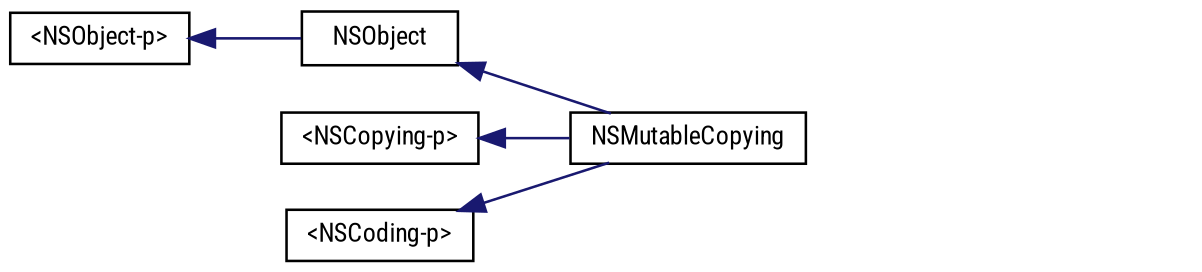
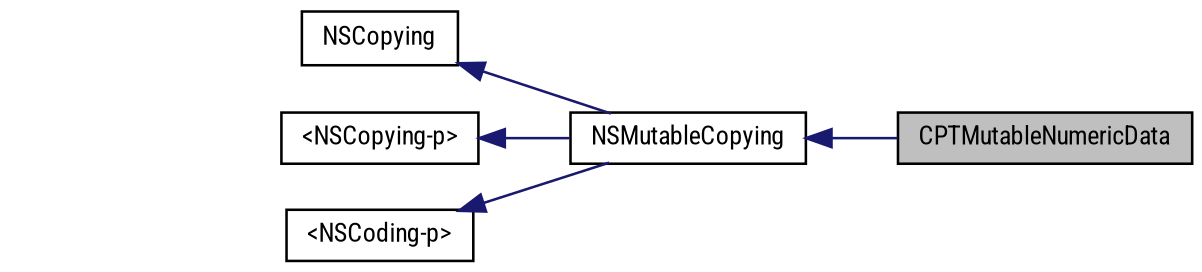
node "<NSObject-p>": removed
node "NSObject": label "NSObject" -> "NSCopying"
node "CPTMutableNumericData": added
